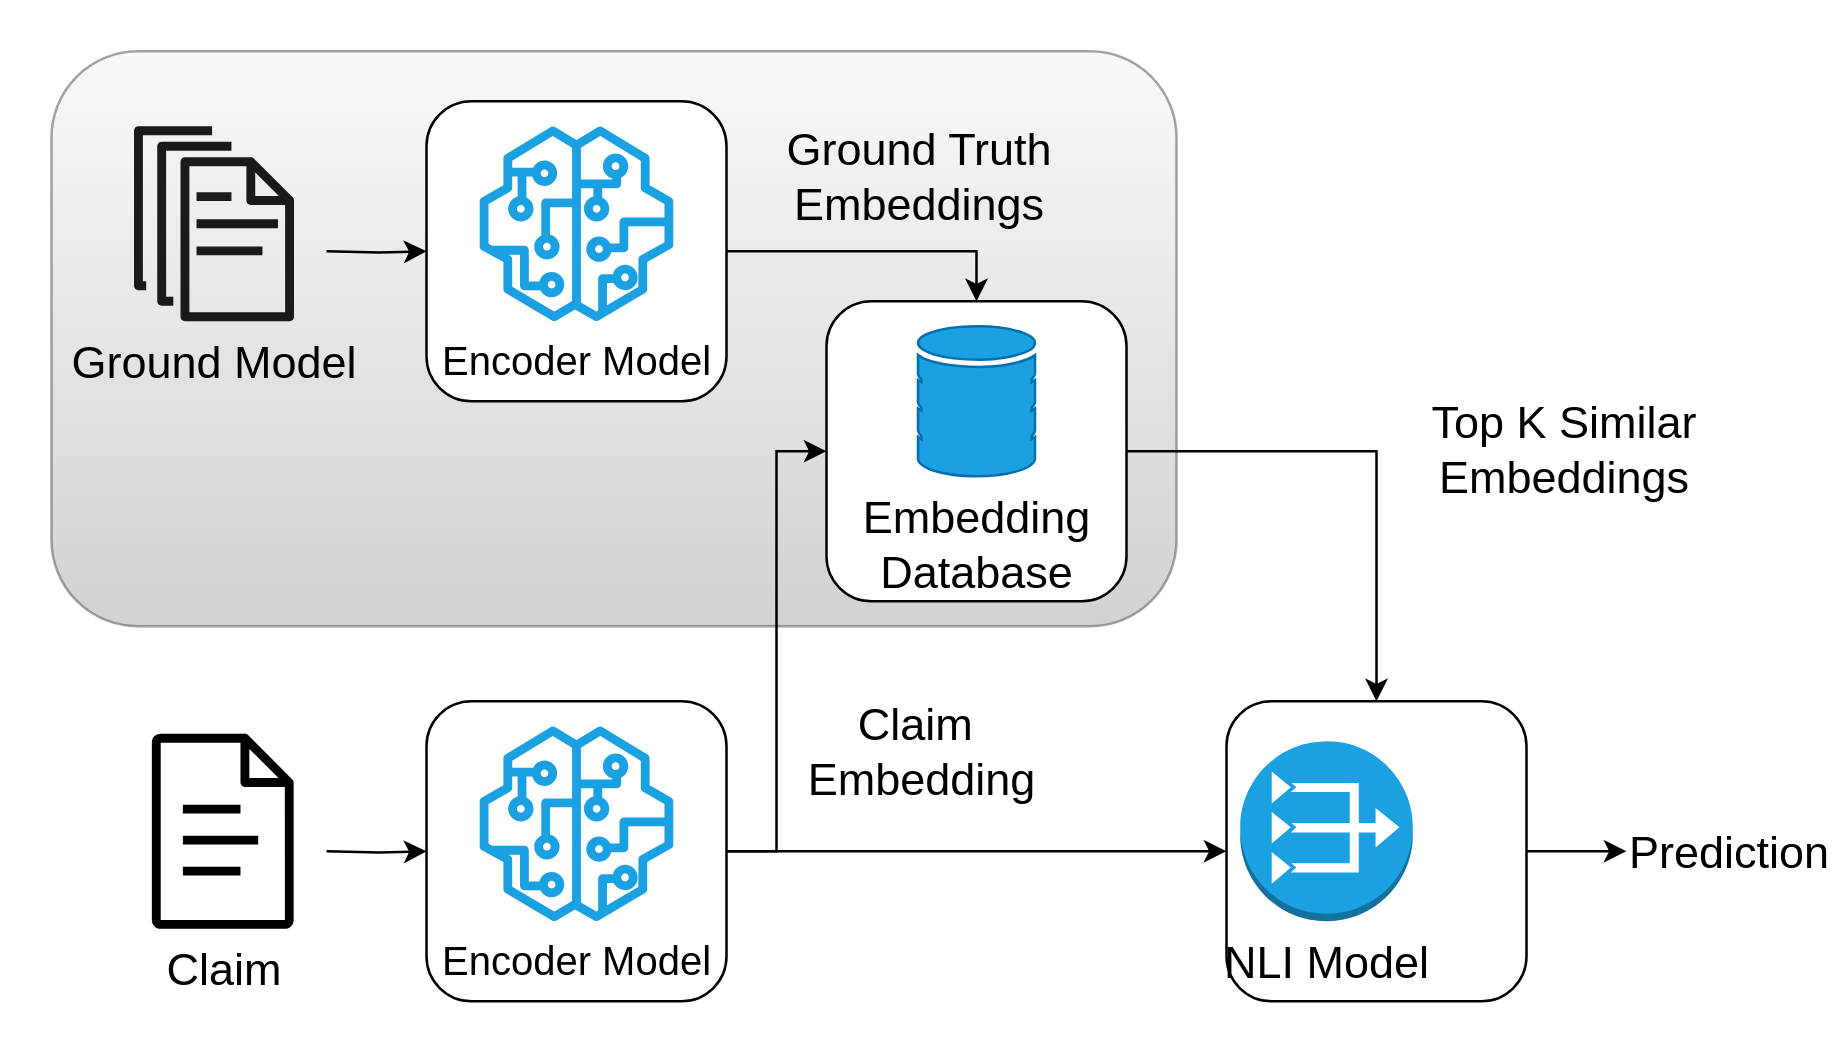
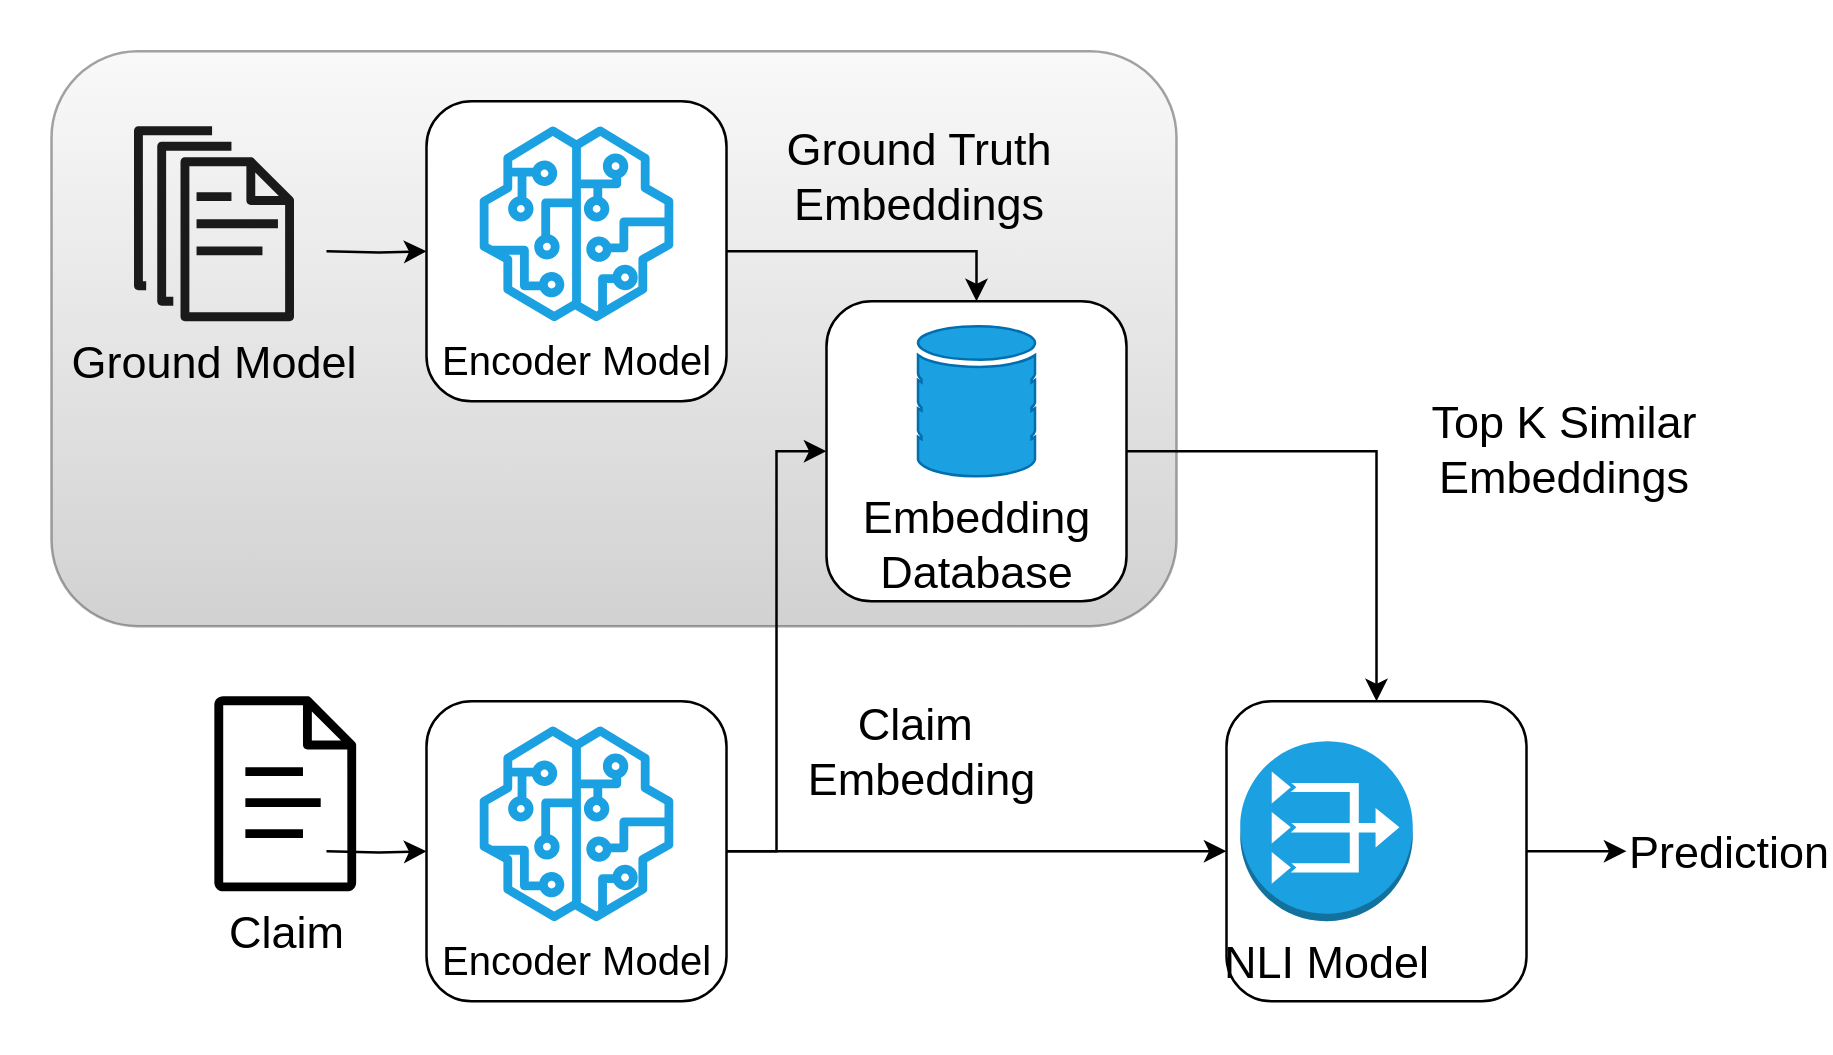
node "Claim": moved (223, 831) -> (285, 794)
